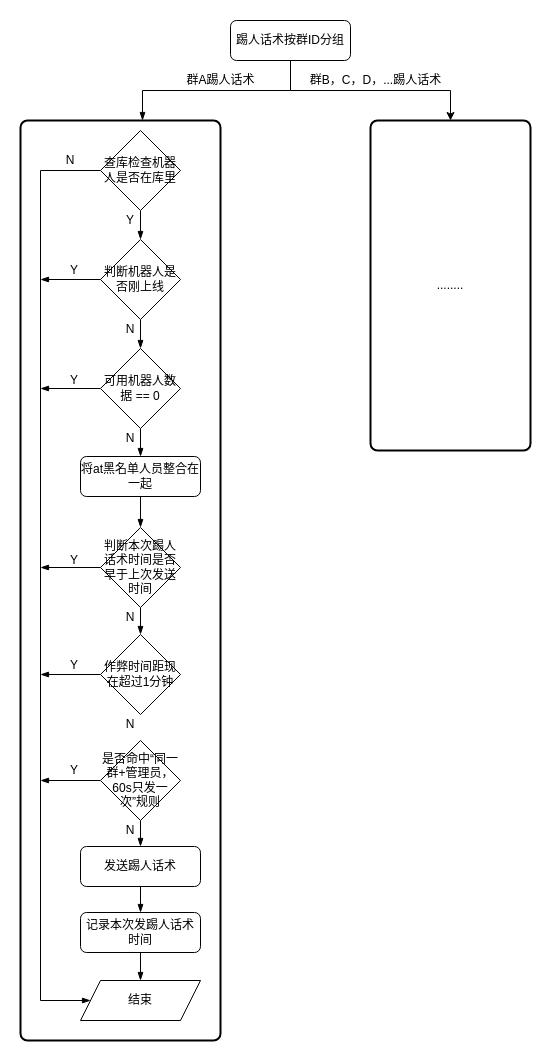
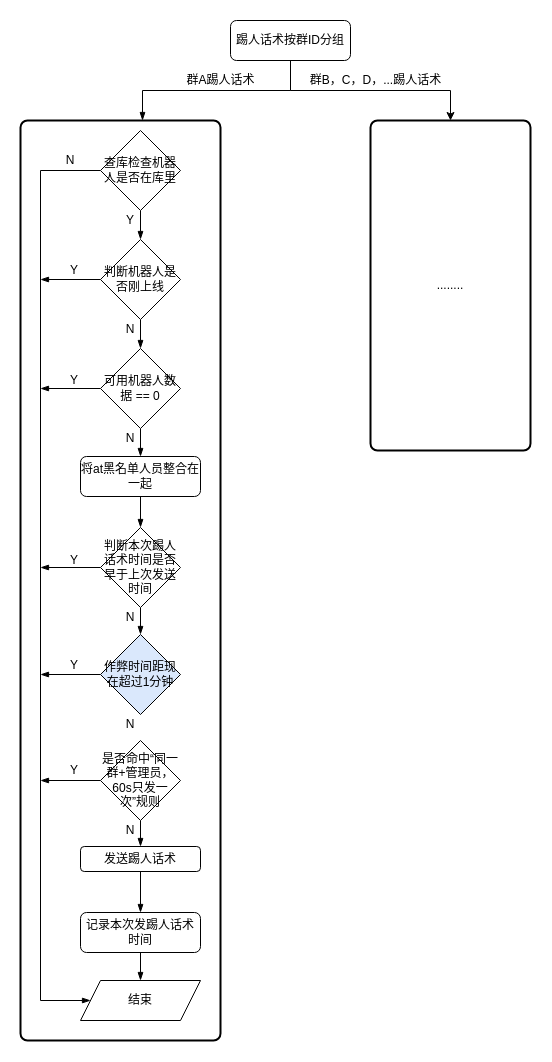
node "作弊时间距现在超过1分钟": fillcolor #ffffff -> #dae8fc
node "发送踢人话术": size 120x40 -> 120x25
